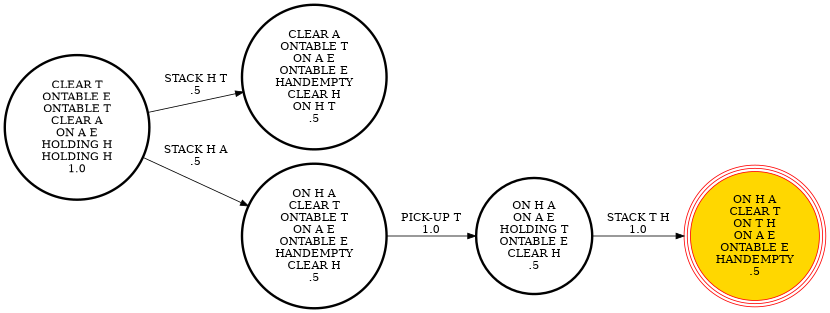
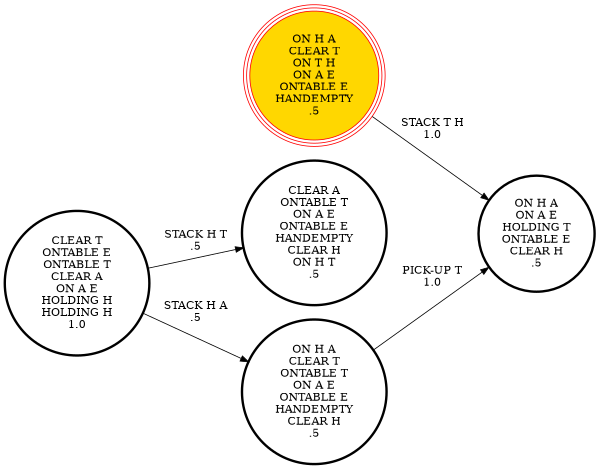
edge "ON H A ON A E HOLDING T ONTABLE E CLEAR H .5" -> "ON H A CLEAR T ON T H ON A E ONTABLE E HANDEMPTY .5": reversed
